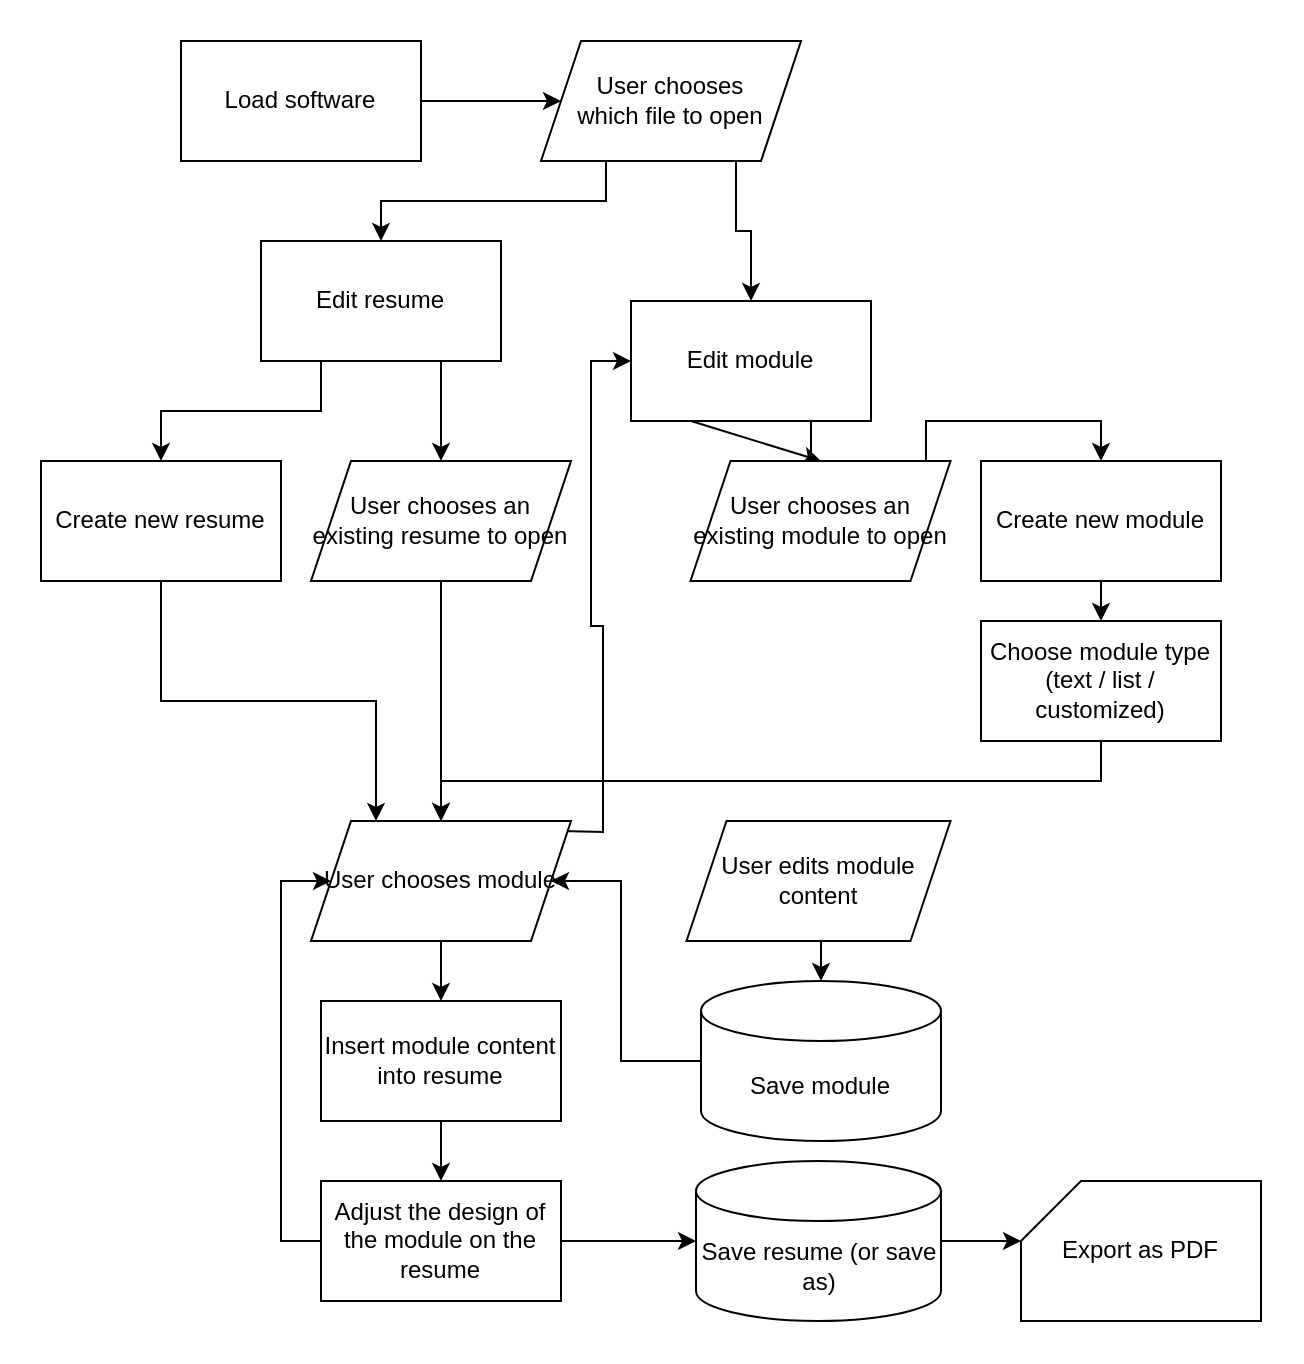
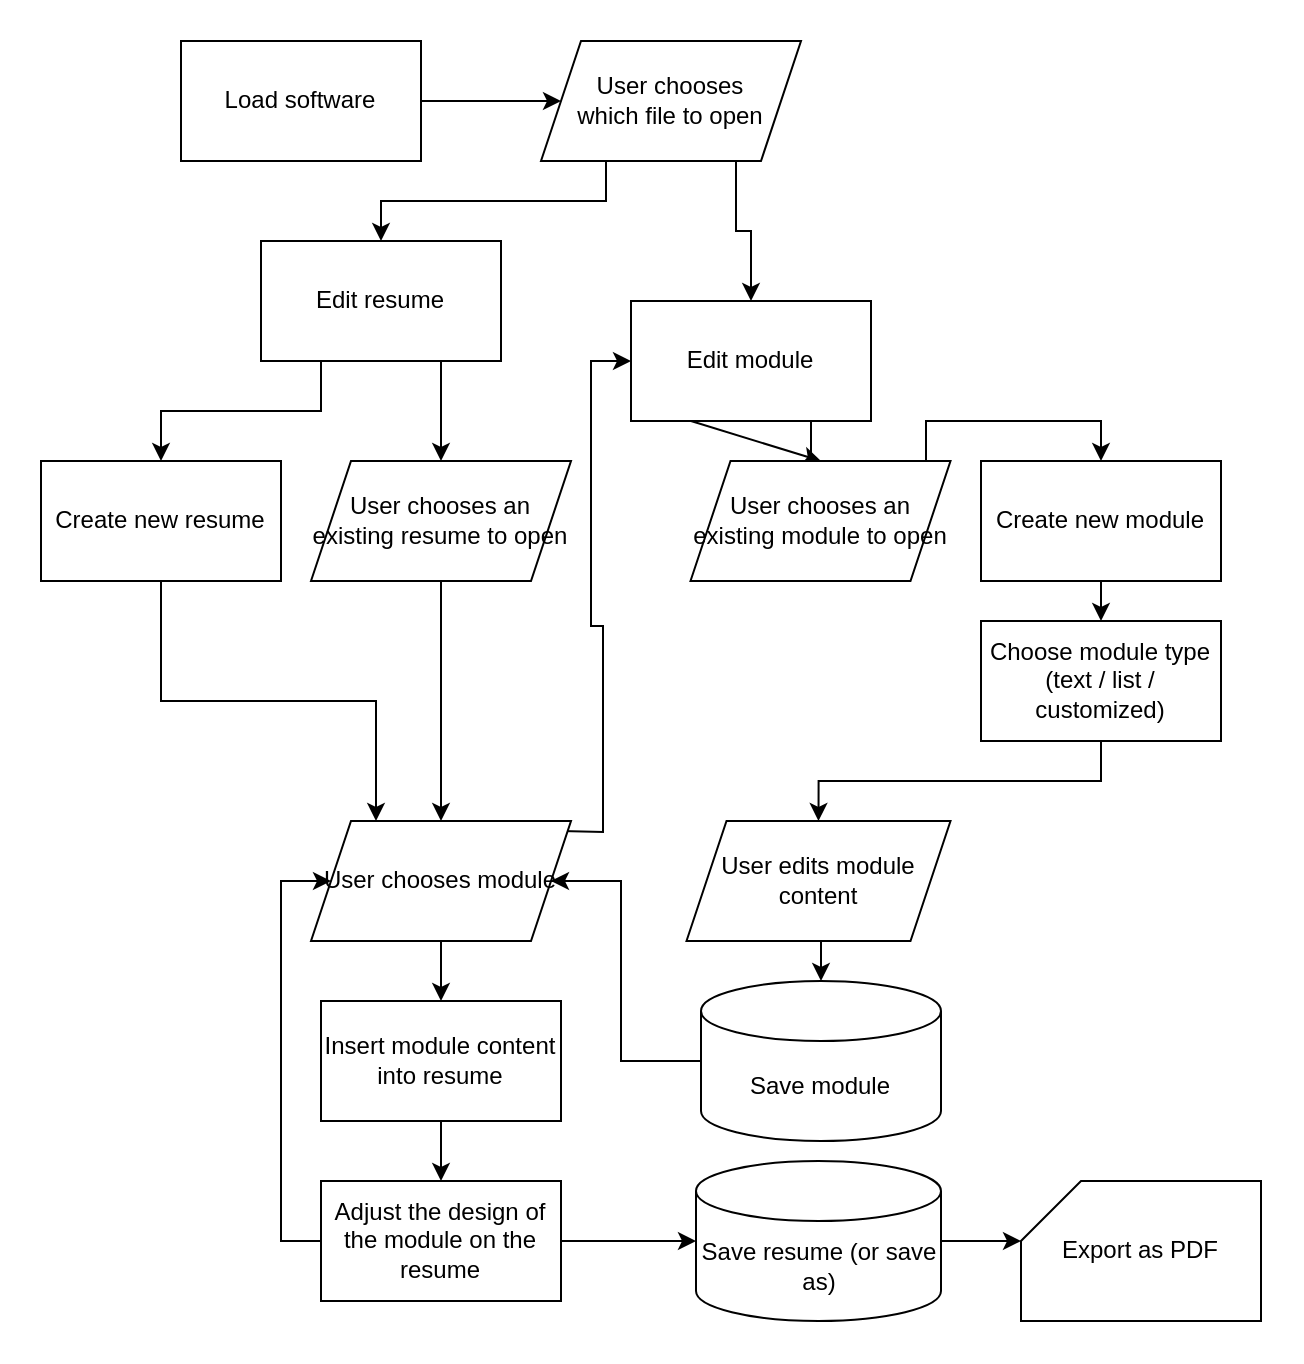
edge "Choose module type (text / list / customized)" -> "User chooses module": now "Choose module type (text / list / customized)" -> "User edits module content"
